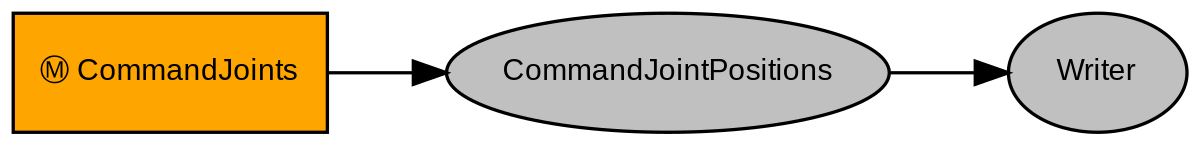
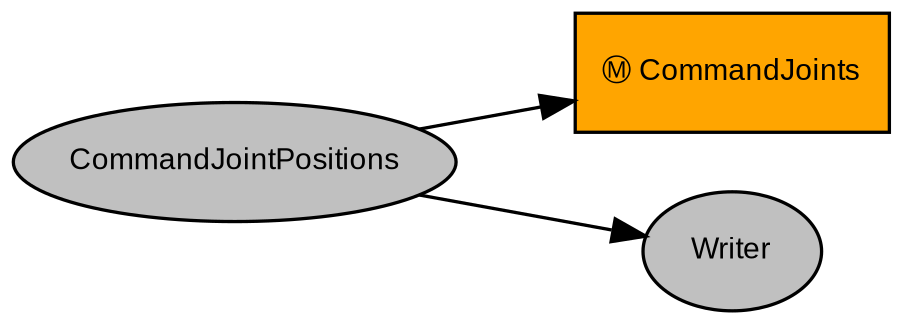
edge "Ⓜ CommandJoints" -> "CommandJointPositions": reversed
